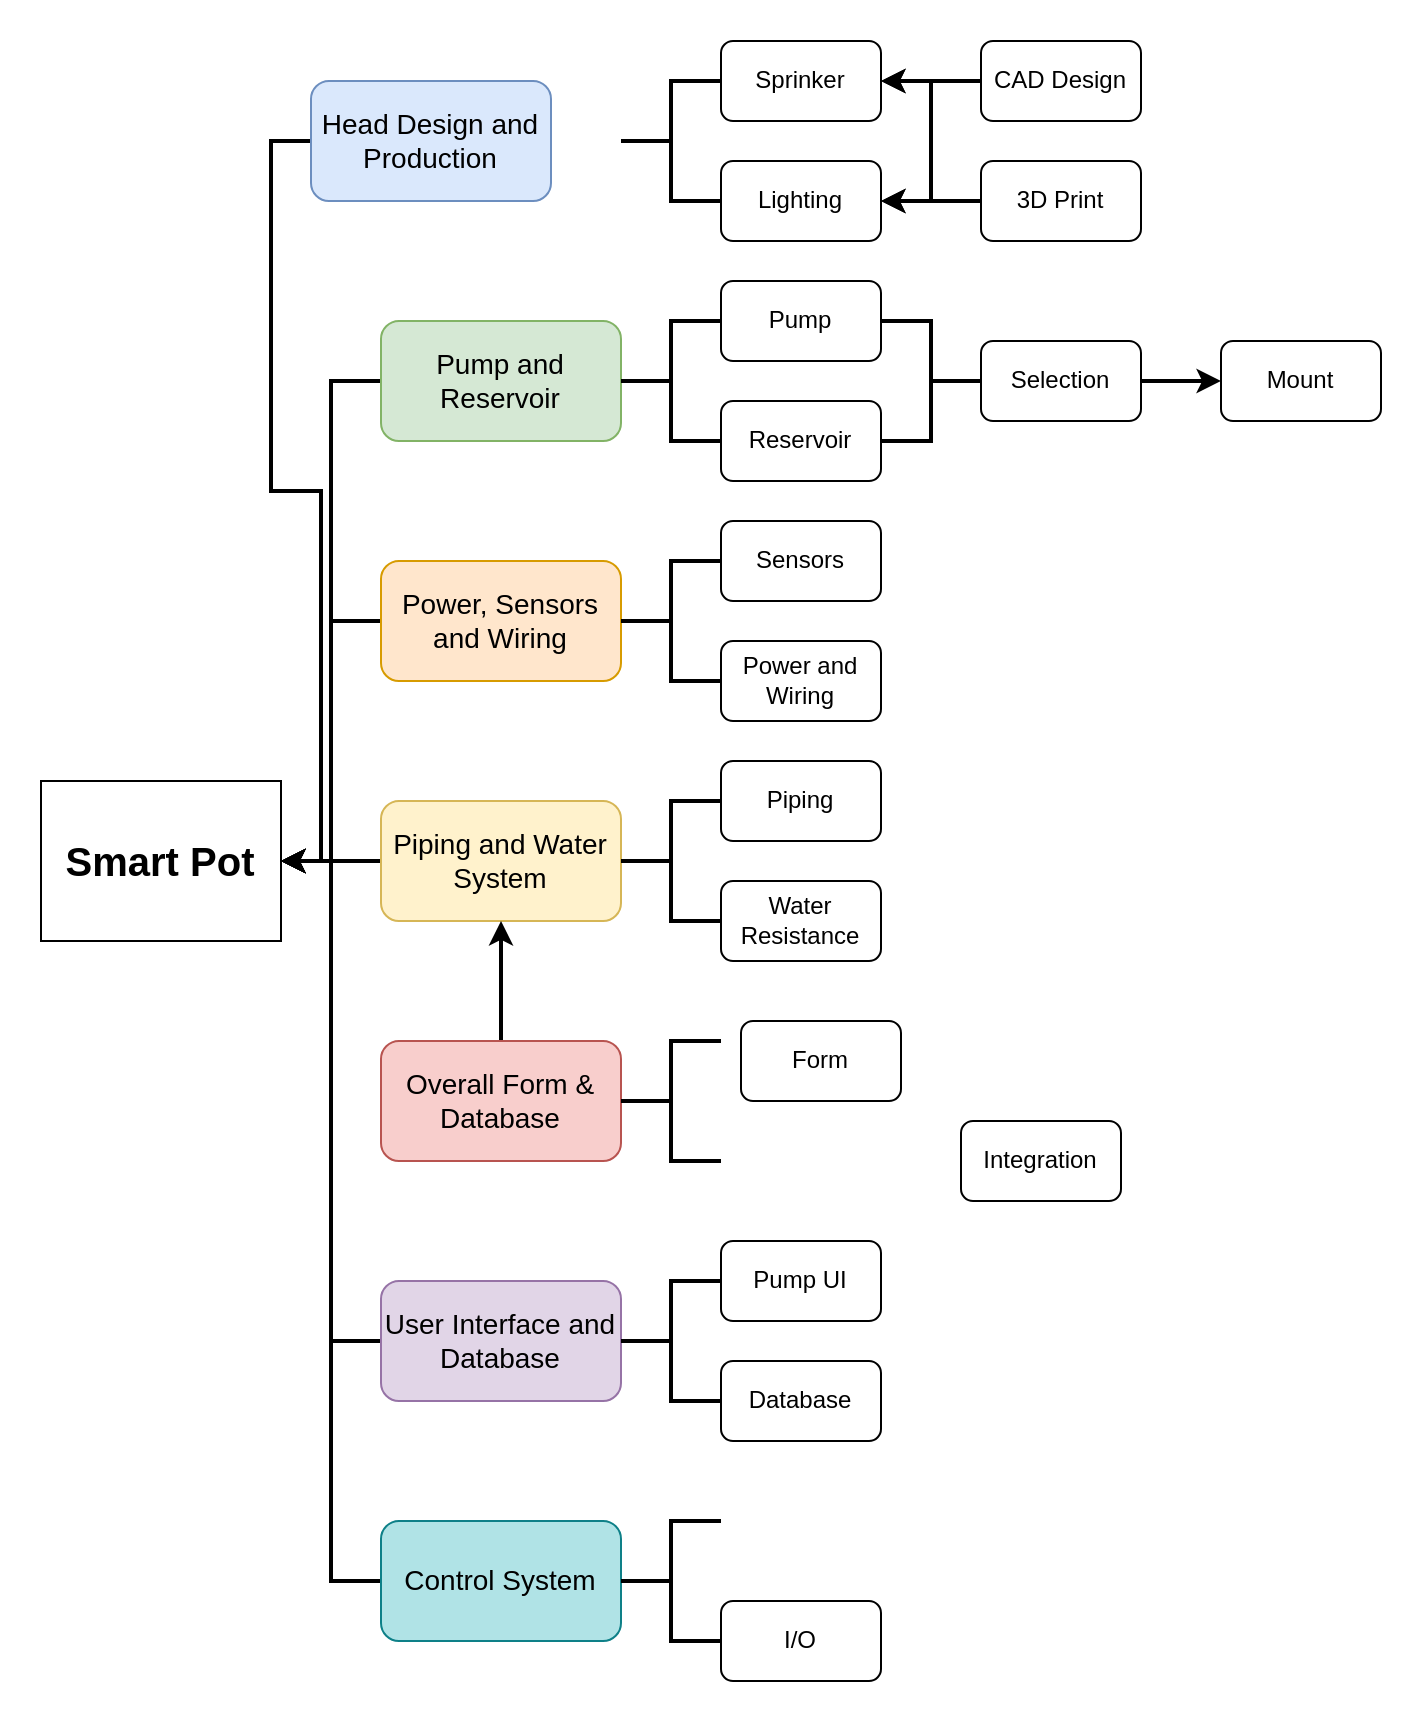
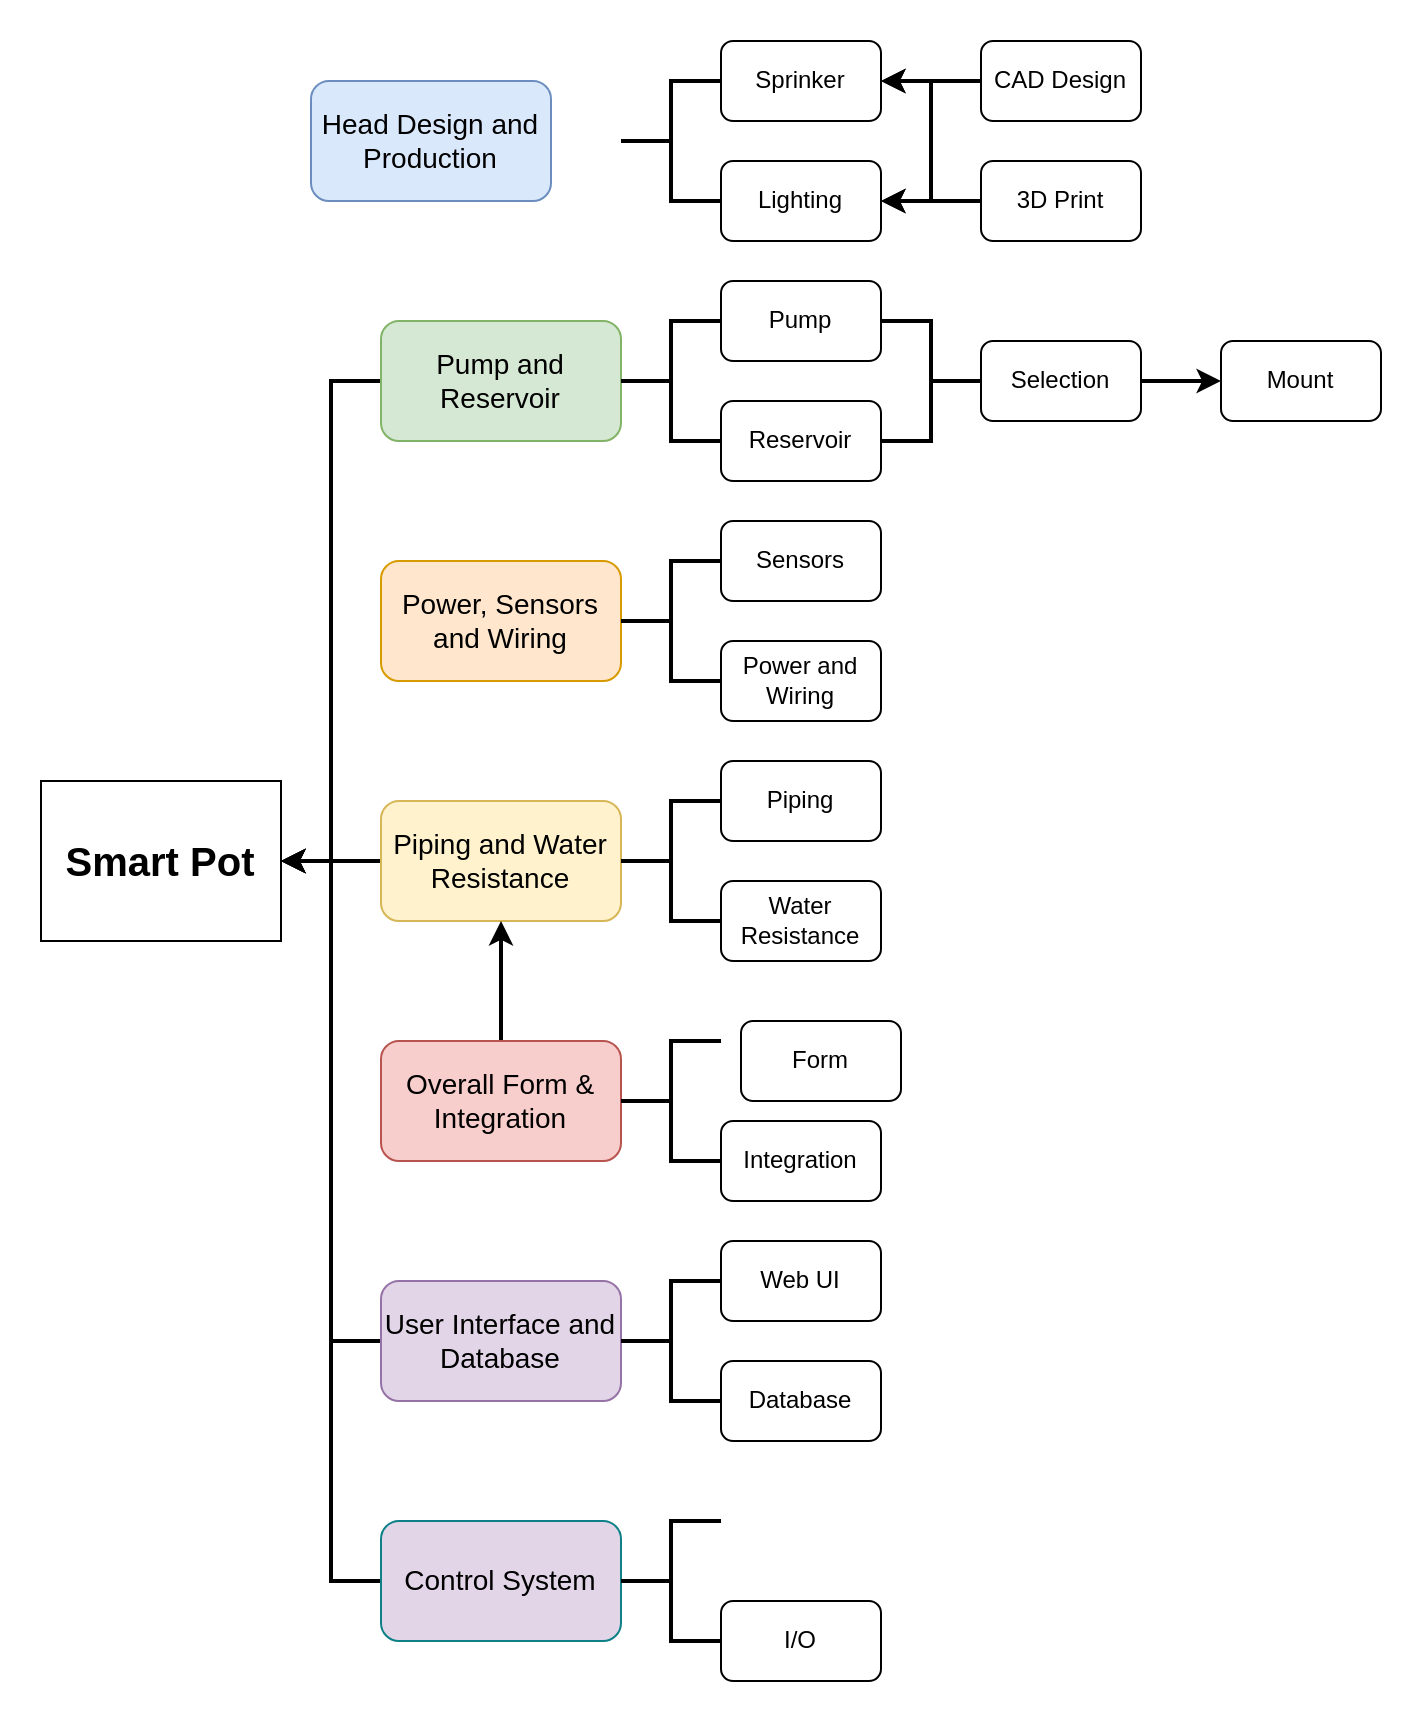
edge "Head Design and Production" -> "Smart Pot": removed
edge "Power, Sensors and Wiring" -> "Smart Pot": removed
node "Piping and Water System": label "Piping and Water System" -> "Piping and Water Resistance"
node "Overall Form & Database": label "Overall Form & Database" -> "Overall Form & Integration"
node "Integration": moved (1041, 1161) -> (801, 1161)
node "Pump UI": label "Pump UI" -> "Web UI"
node "Control System": fillcolor #b0e3e6 -> #e1d5e7
